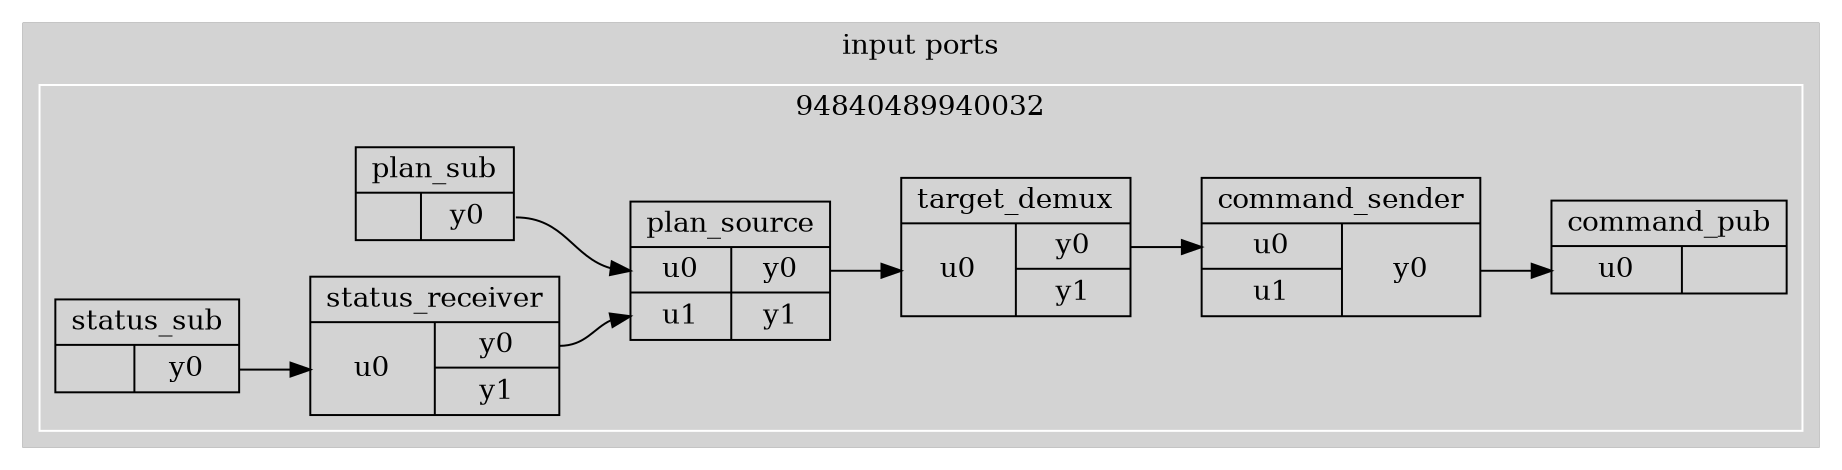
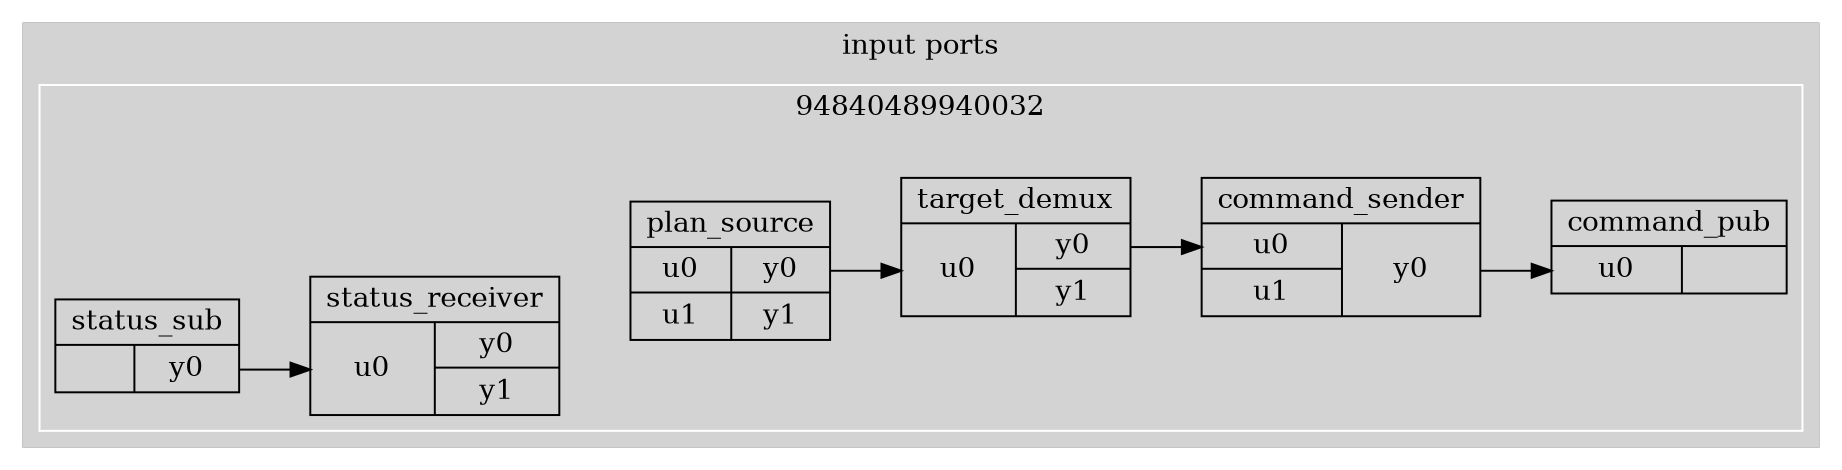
node "plan_sub": removed
edge "status_receiver" -> "plan_source": removed
